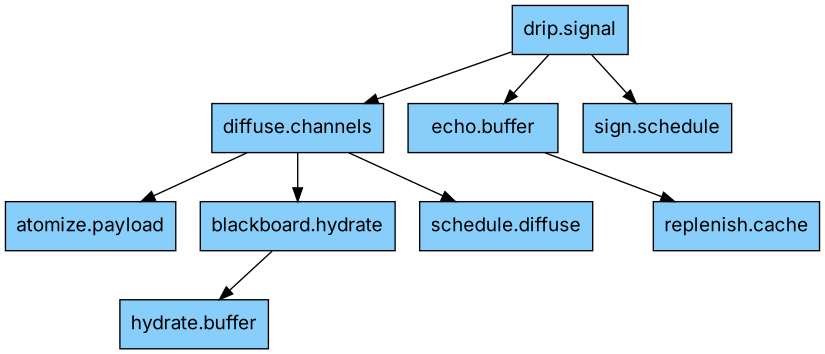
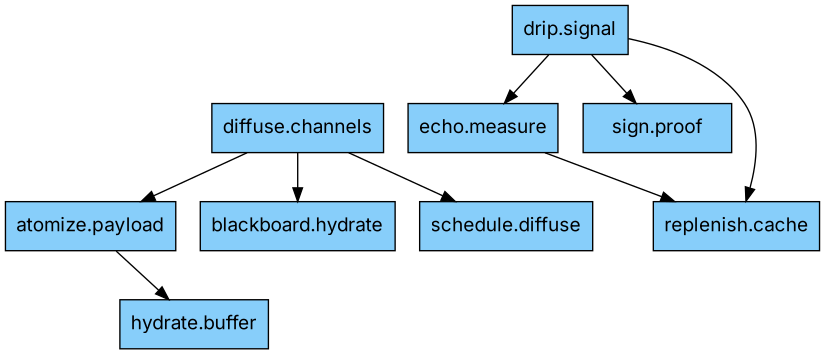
edge "drip.signal" -> "diffuse.channels": now "drip.signal" -> "replenish.cache"
node "echo.buffer": label "echo.buffer" -> "echo.measure"
node "sign.schedule": label "sign.schedule" -> "sign.proof"
edge "blackboard.hydrate" -> "hydrate.buffer": now "atomize.payload" -> "hydrate.buffer"
